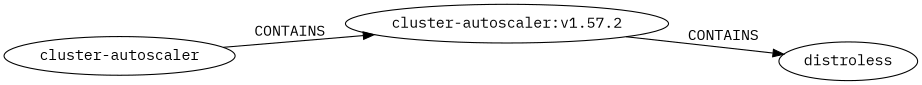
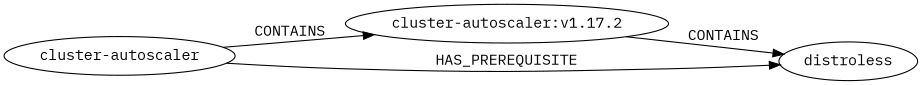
node "cluster-autoscaler:v1.57.2": label "cluster-autoscaler:v1.57.2" -> "cluster-autoscaler:v1.17.2"
edge "cluster-autoscaler" -> "distroless": added, label "HAS_PREREQUISITE"
